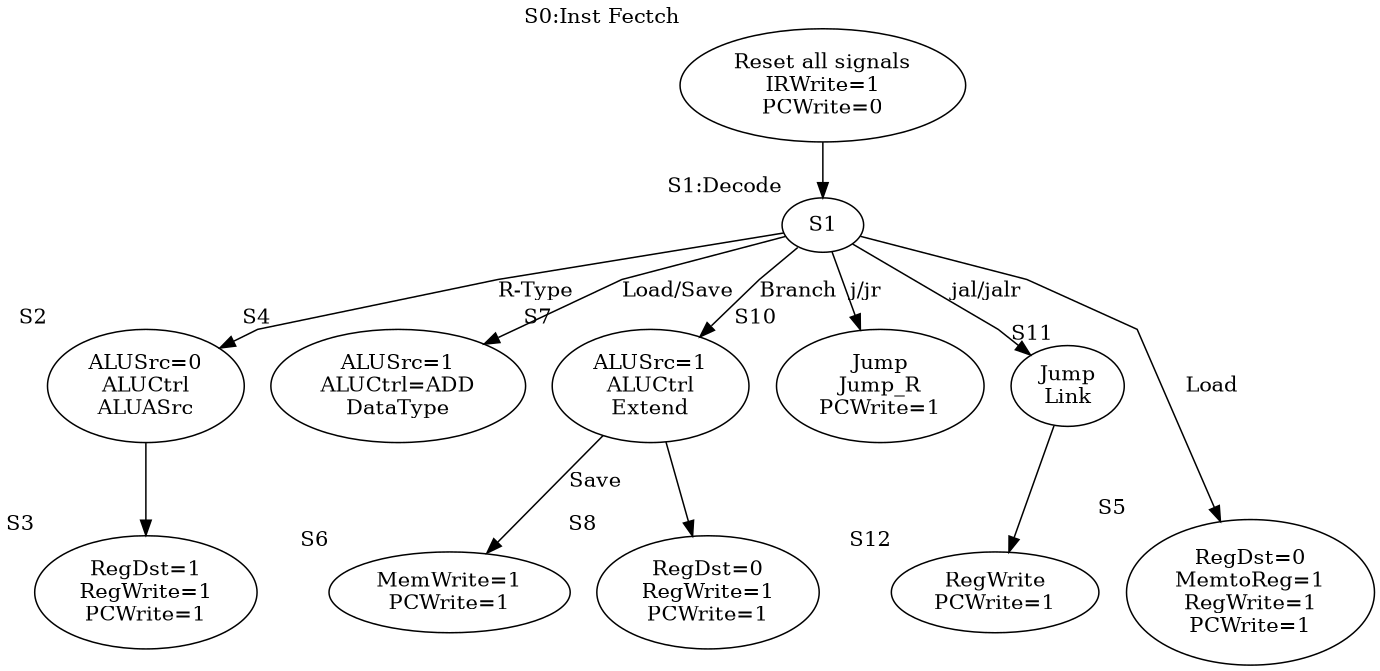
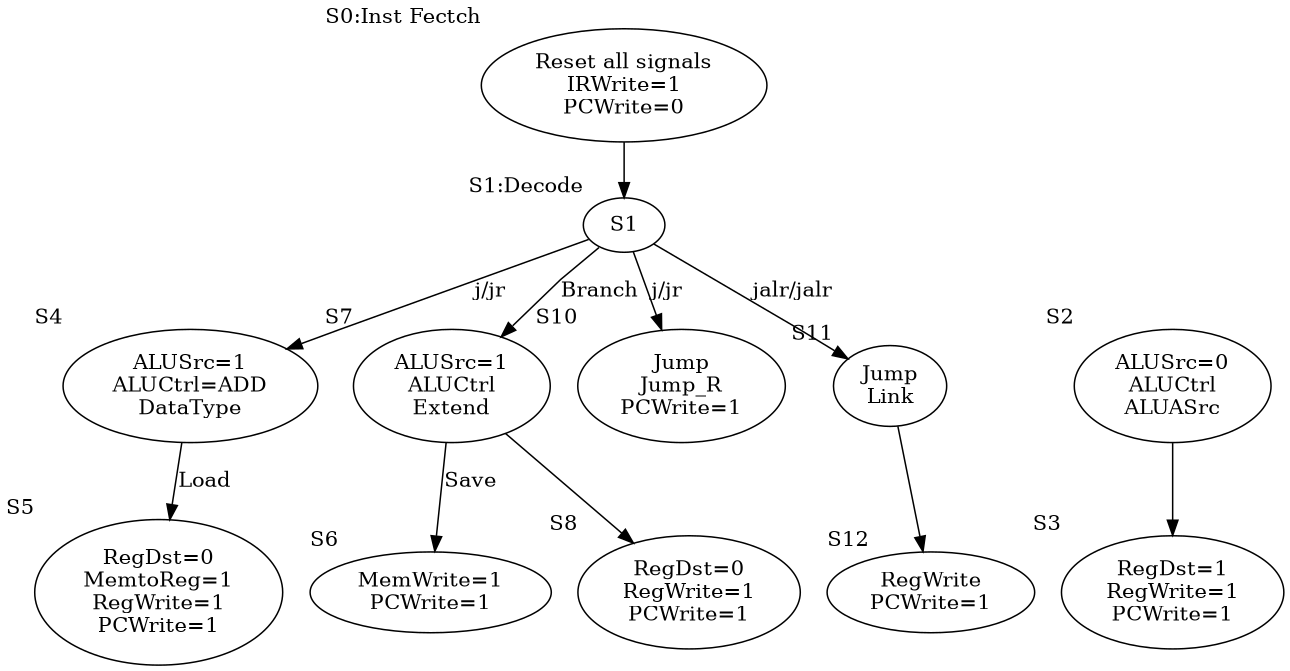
edge "S1 S1:Decode" -> "ALUSrc=0 ALUCtrl ALUASrc S2": removed, label "R-Type"
edge "S1 S1:Decode" -> "ALUSrc=1 ALUCtrl=ADD DataType S4": label "Load/Save" -> "j/jr"
edge "S1 S1:Decode" -> "Jump Link S11": label "jal/jalr" -> "jalr/jalr"
edge "S1 S1:Decode" -> "RegDst=0 MemtoReg=1 RegWrite=1 PCWrite=1 S5": now "ALUSrc=1 ALUCtrl=ADD DataType S4" -> "RegDst=0 MemtoReg=1 RegWrite=1 PCWrite=1 S5"
